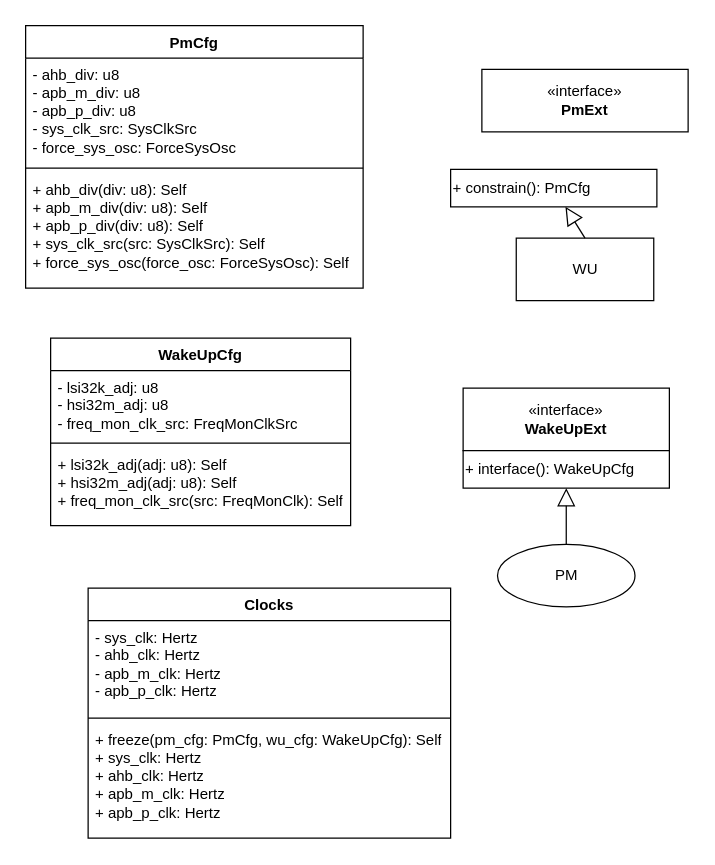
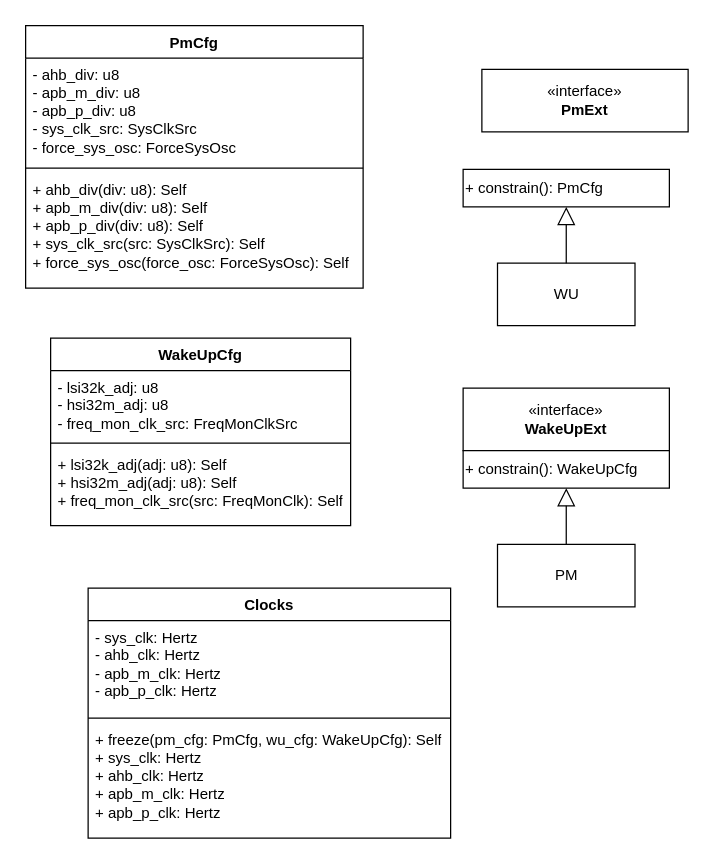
node "+ constrain(): PmCfg": moved (554, 188) -> (566, 188)
node "WU": moved (585, 269) -> (566, 294)
node "+ interface(): WakeUpCfg": label "+ interface(): WakeUpCfg" -> "+ constrain(): WakeUpCfg"
node "PM": shape ellipse -> rectangle
